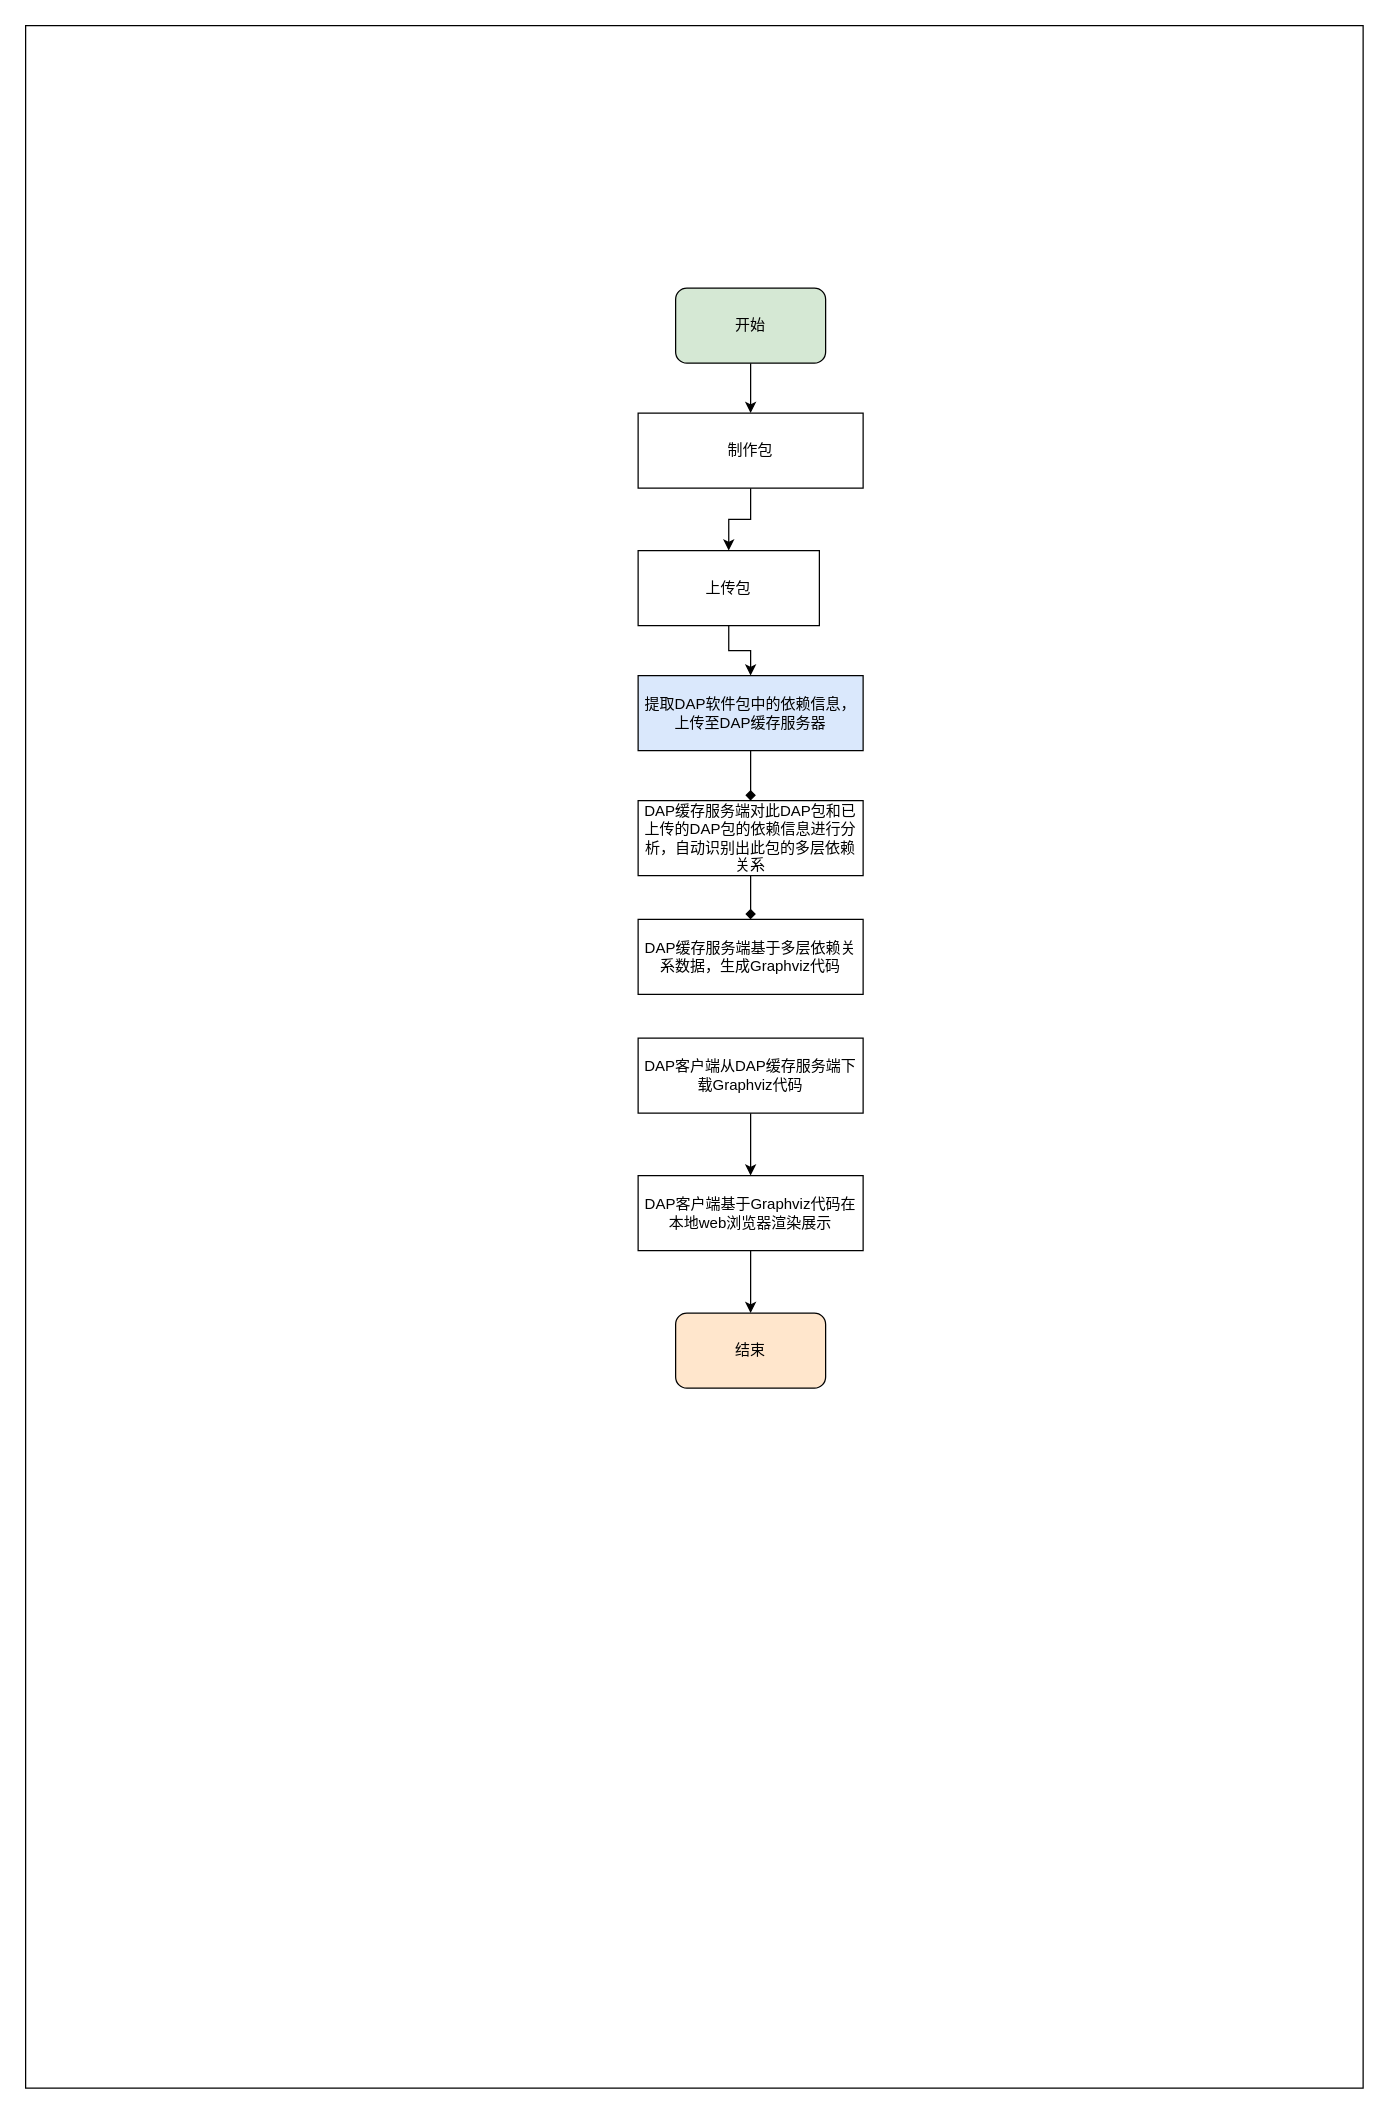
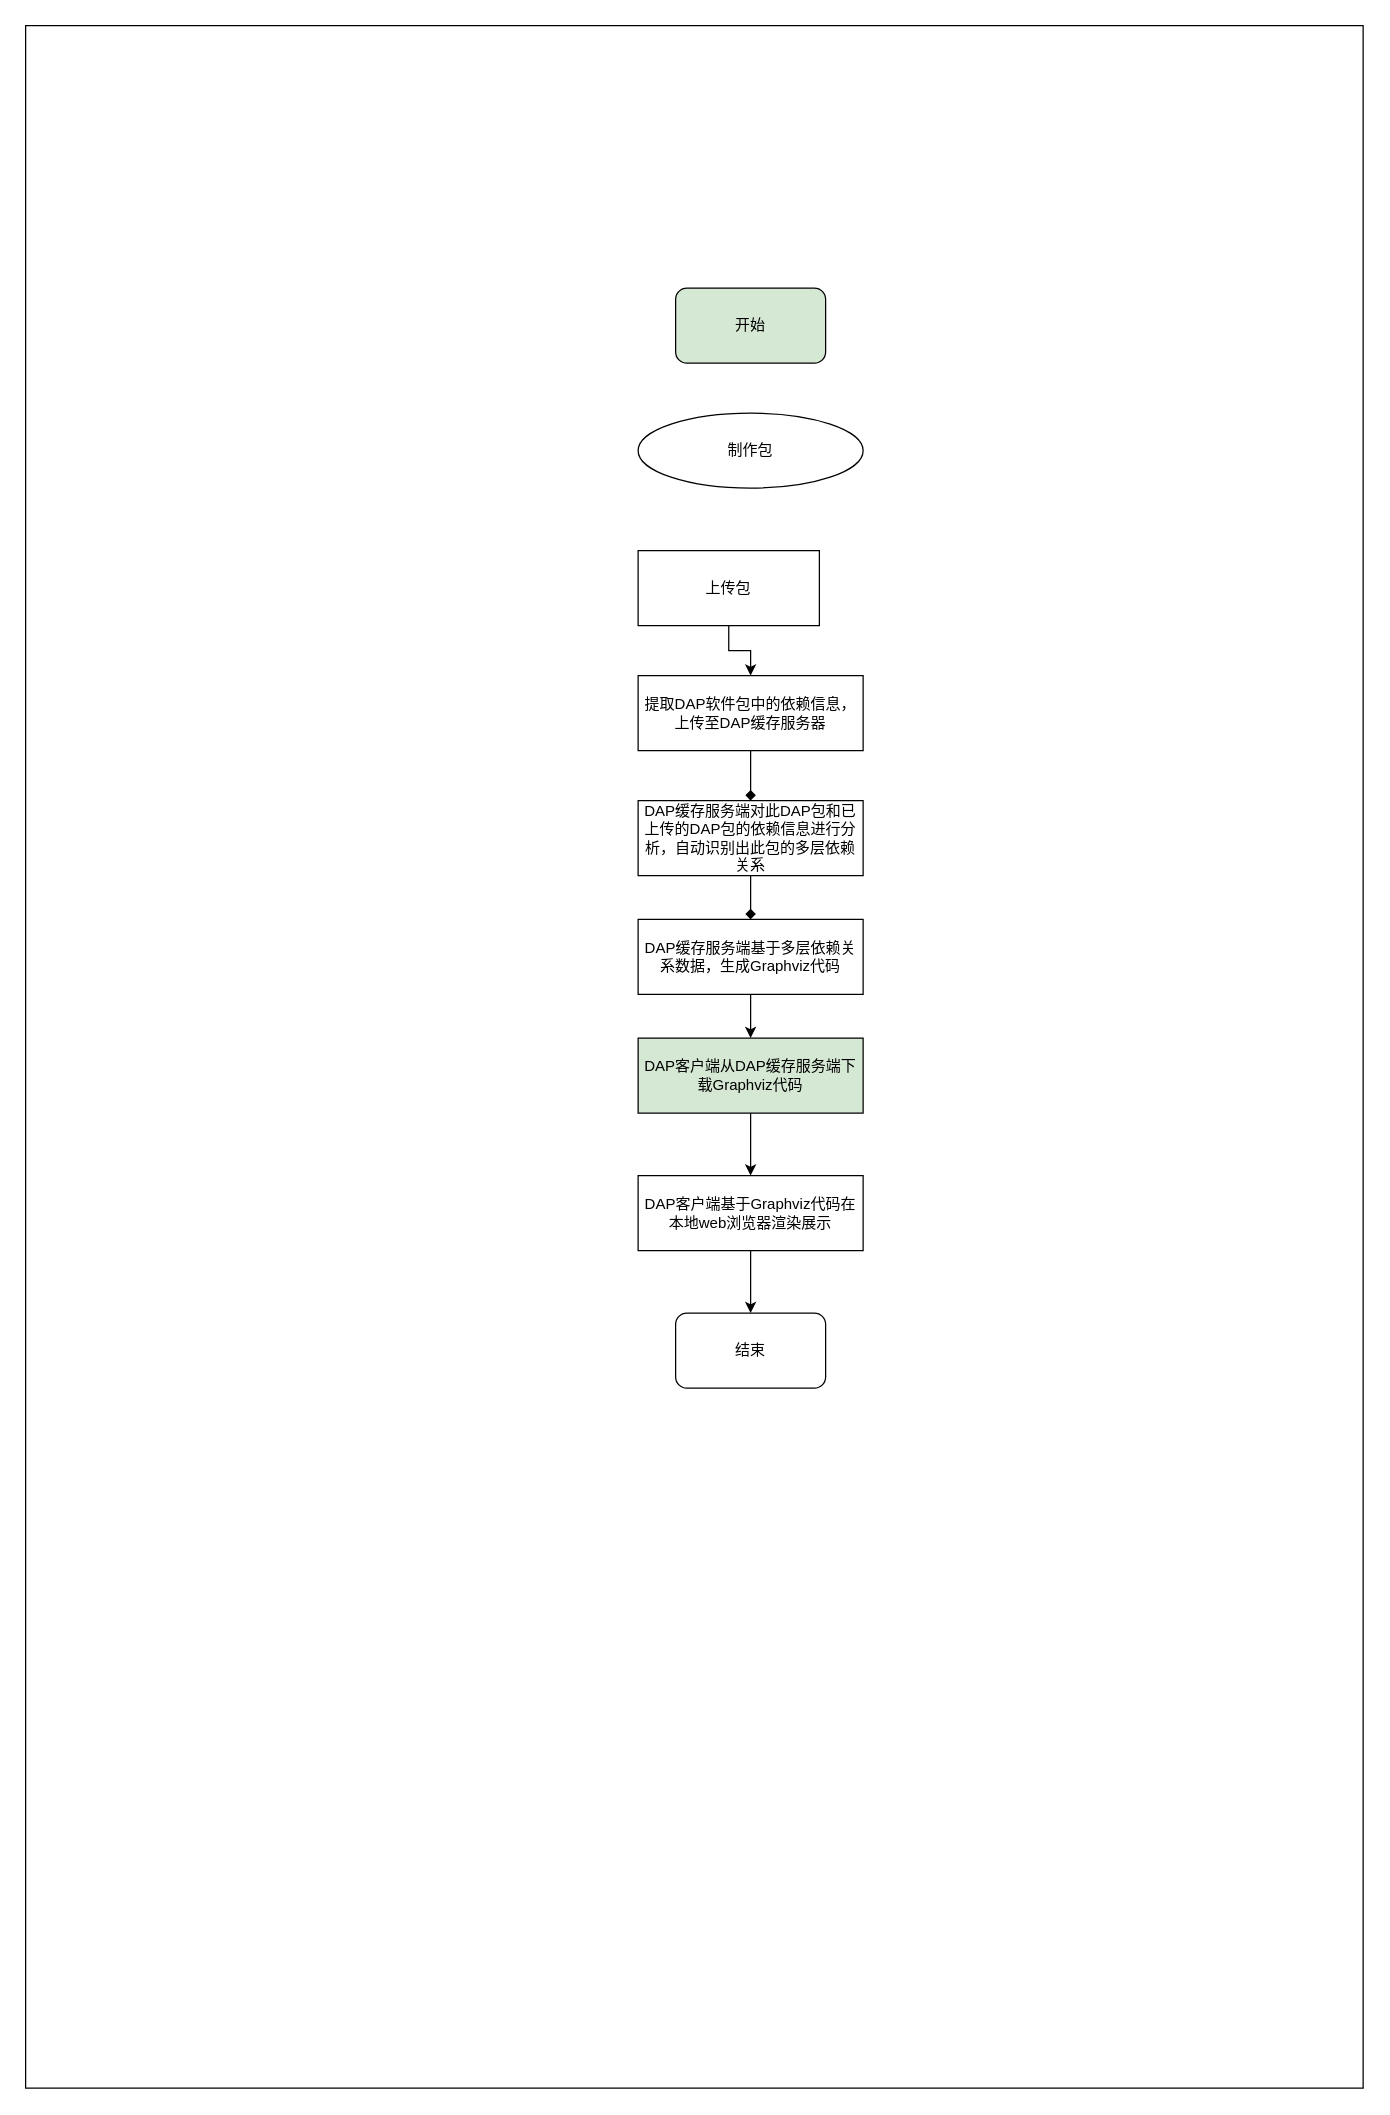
edge "开始" -> "制作包": removed
node "制作包": shape rectangle -> ellipse
edge "制作包" -> "上传包": removed
node "提取DAP软件包中的依赖信息，上传至DAP缓存服务器": fillcolor #dae8fc -> #ffffff
edge "DAP缓存服务端基于多层依赖关系数据，生成Graphviz代码" -> "DAP客户端从DAP缓存服务端下载Graphviz代码": added
node "DAP客户端从DAP缓存服务端下载Graphviz代码": fillcolor #ffffff -> #d5e8d4
node "结束": fillcolor #ffe6cc -> #ffffff
